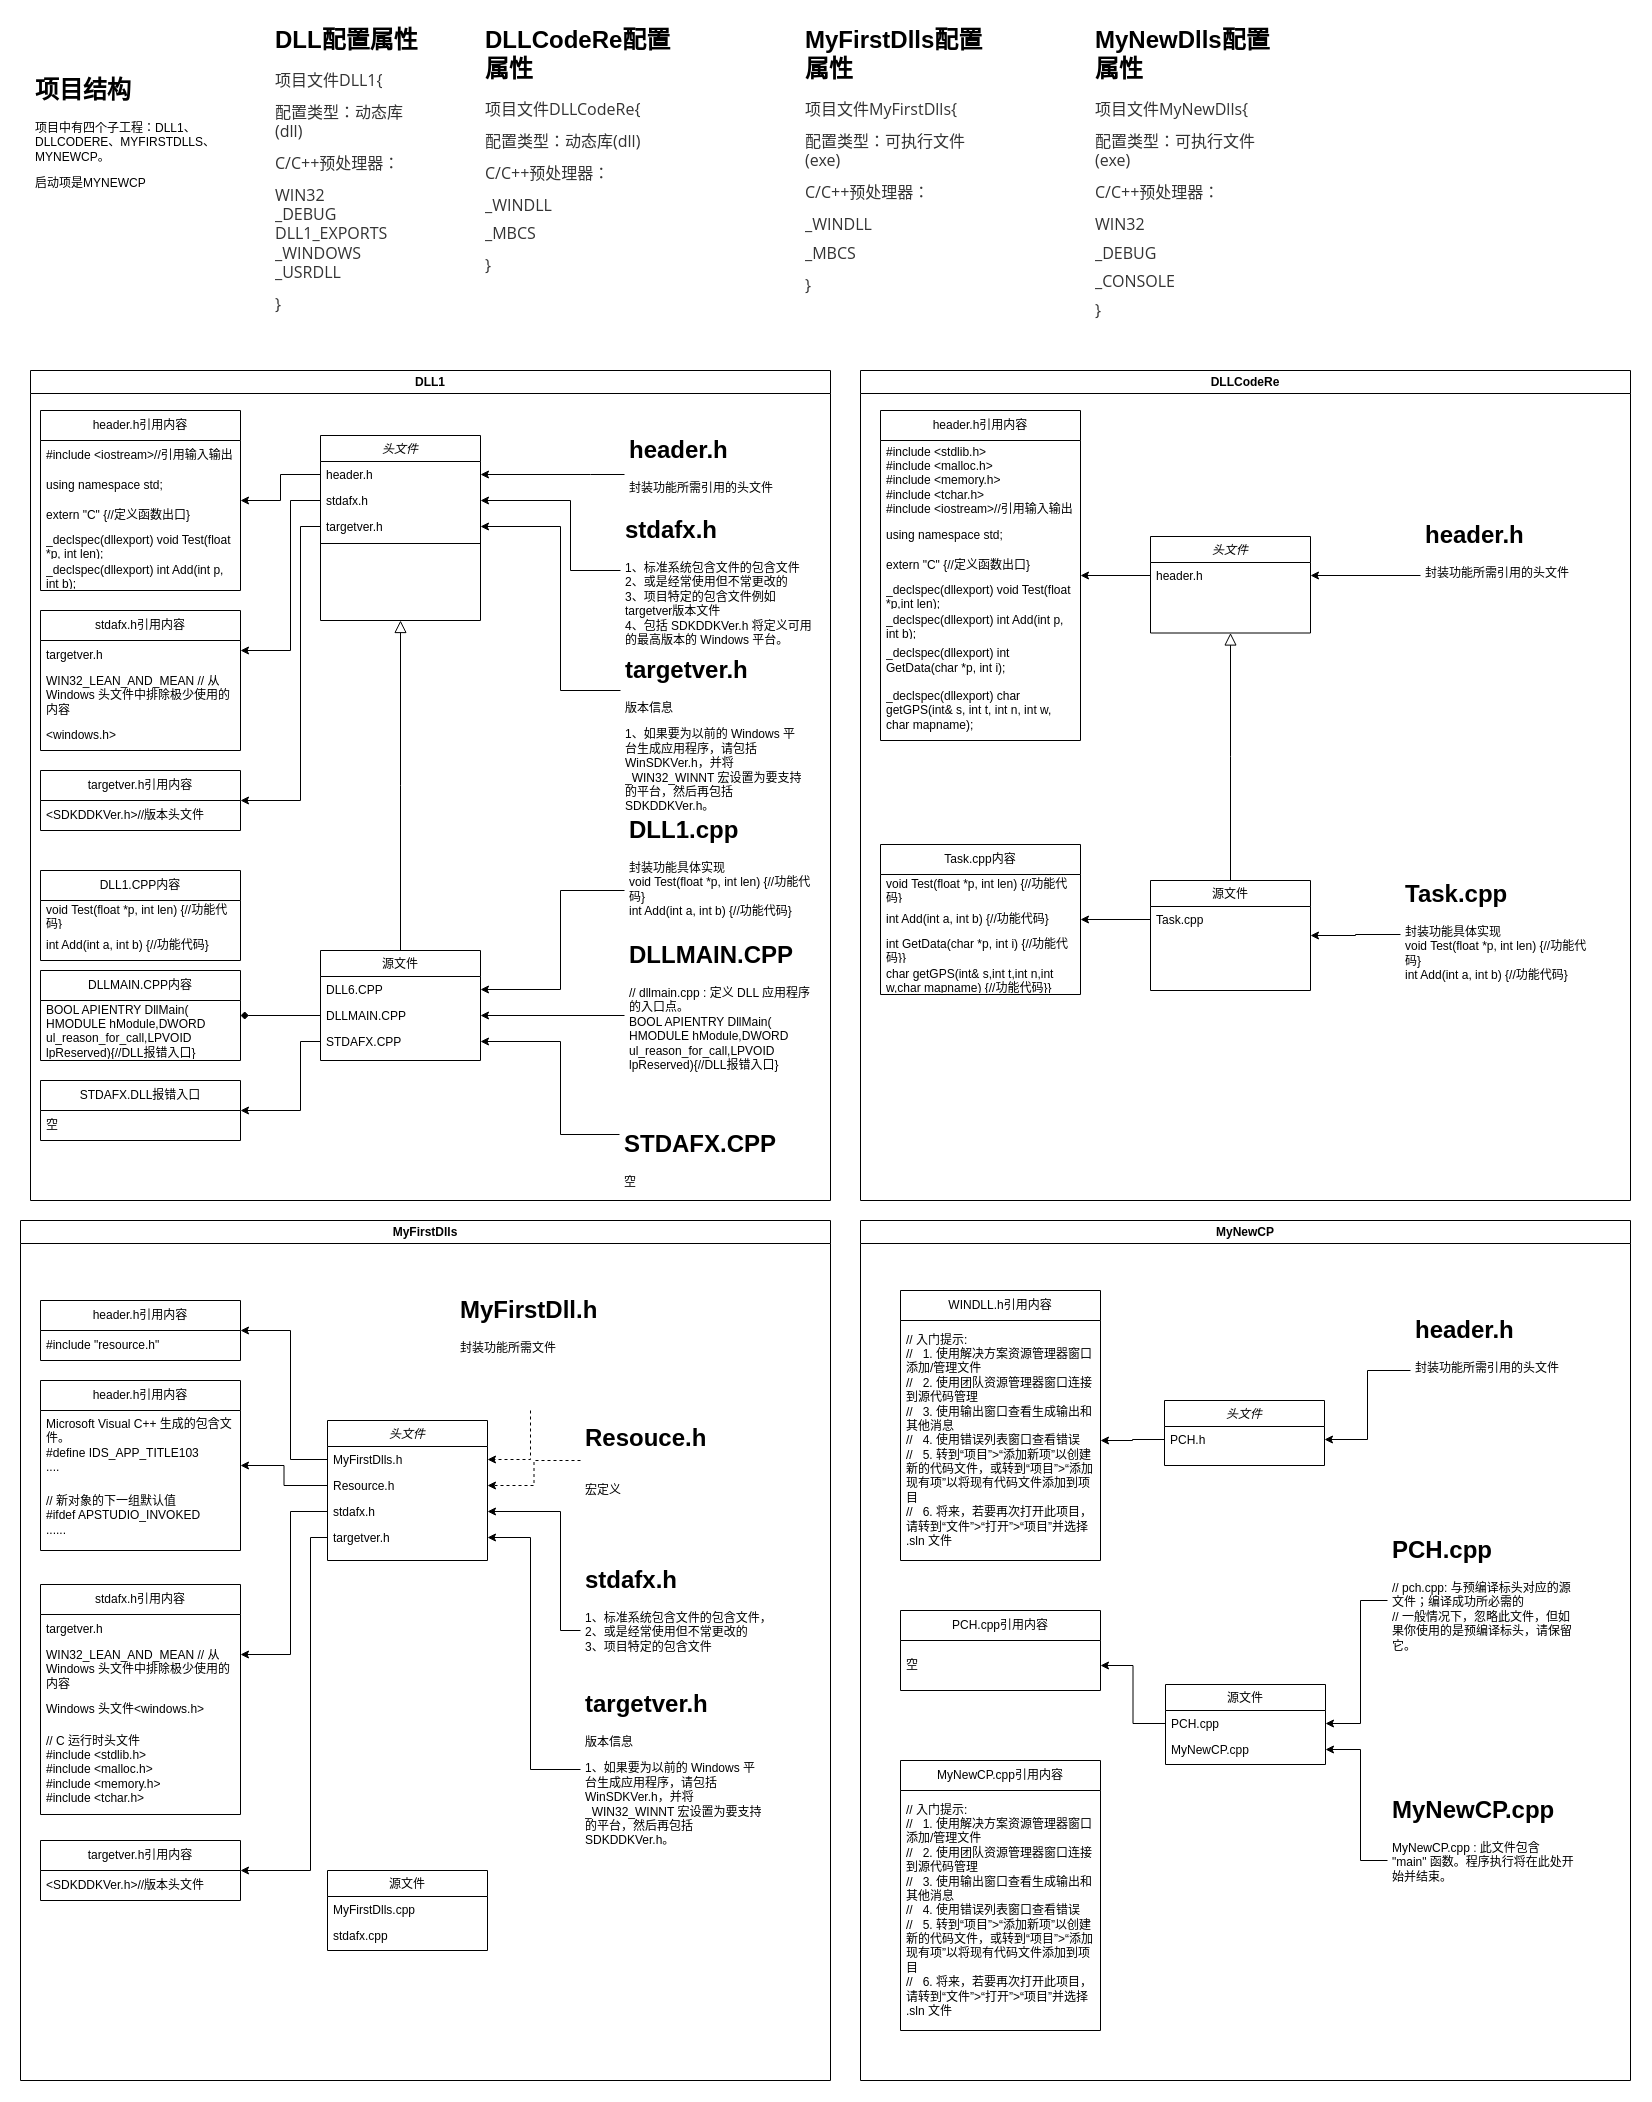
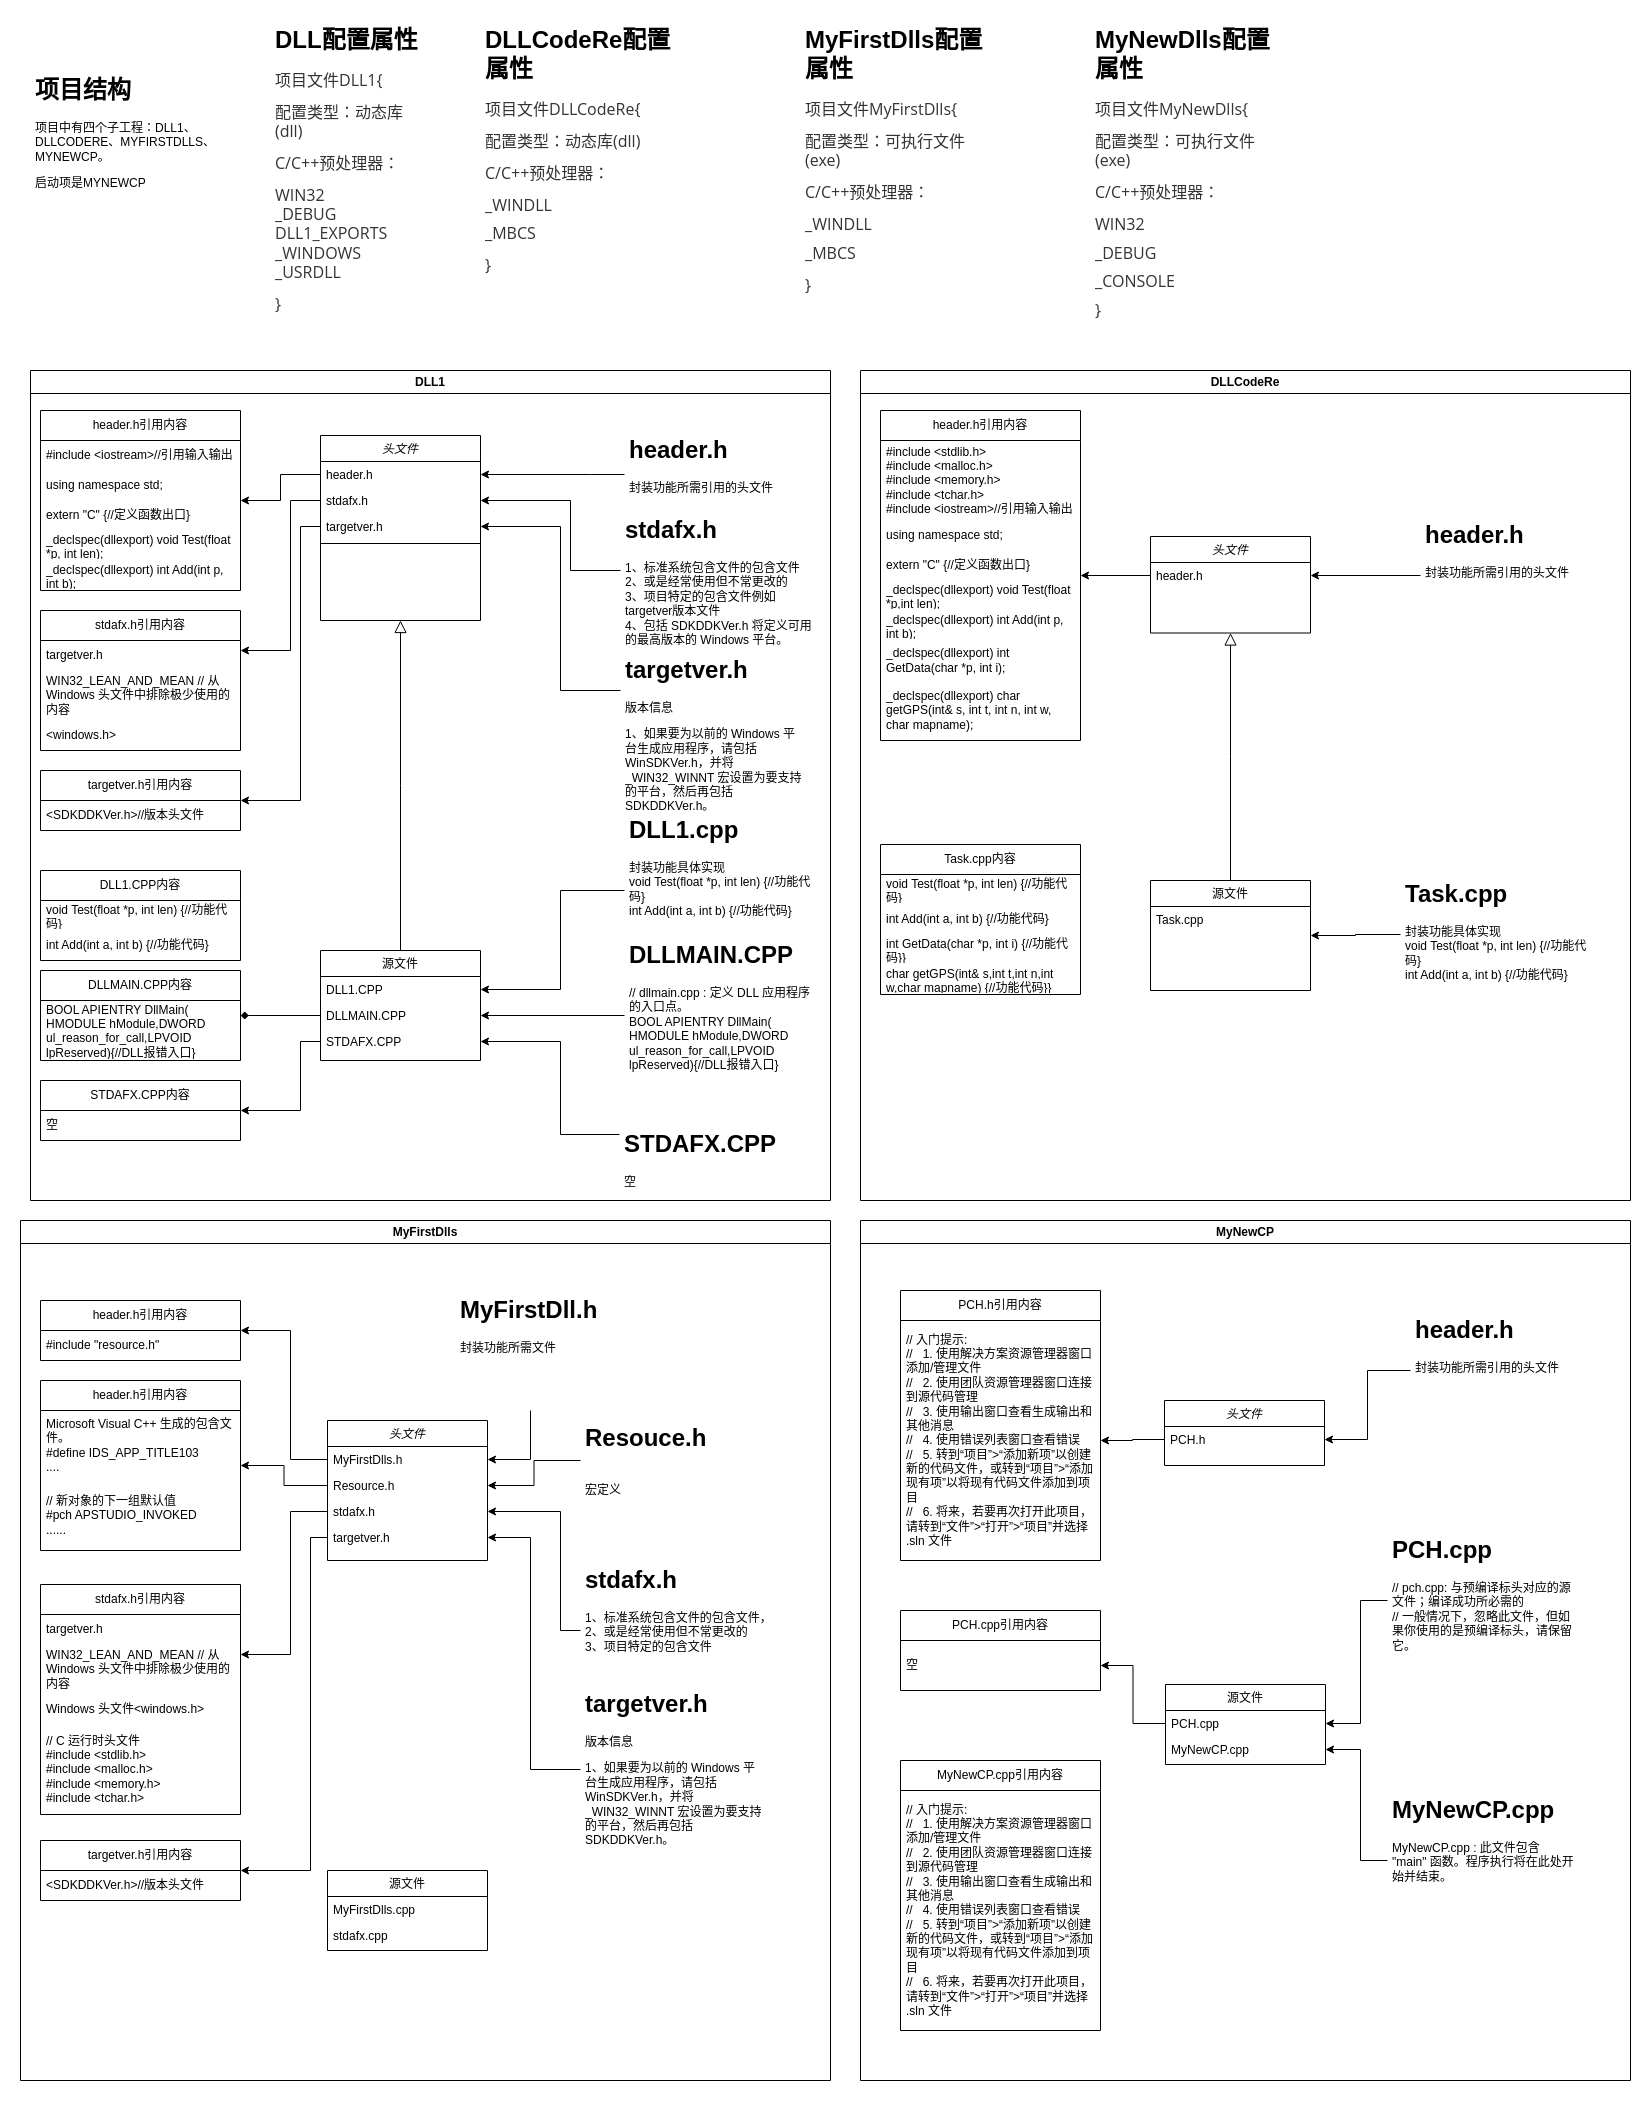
edge "Task.cpp" -> "Task.cpp内容": removed
node "DLL6.CPP": label "DLL6.CPP" -> "DLL1.CPP"
node "STDAFX.DLL报错入口": label "STDAFX.DLL报错入口" -> "STDAFX.CPP内容"
node "WINDLL.h引用内容": label "WINDLL.h引用内容" -> "PCH.h引用内容"
edge "MyFirstDll.h封装功能所需文件" -> "MyFirstDlls.h": style dashed -> solid
edge "Resouce.h 宏定义" -> "Resource.h": style dashed -> solid
node "// 新对象的下一组默认值 #ifdef APSTUDIO_INVOKED ......": label "// 新对象的下一组默认值 #ifdef APSTUDIO_INVOKED ......" -> "// 新对象的下一组默认值 #pch APSTUDIO_INVOKED ......"
